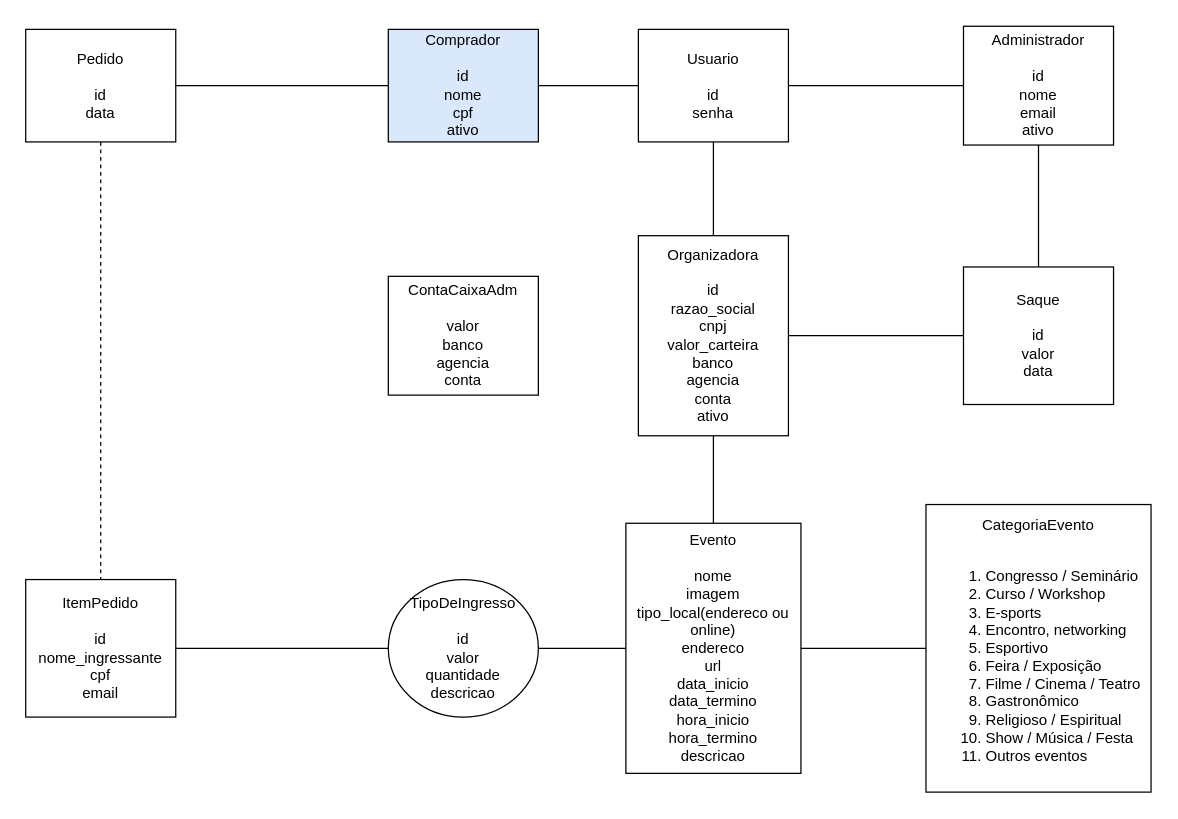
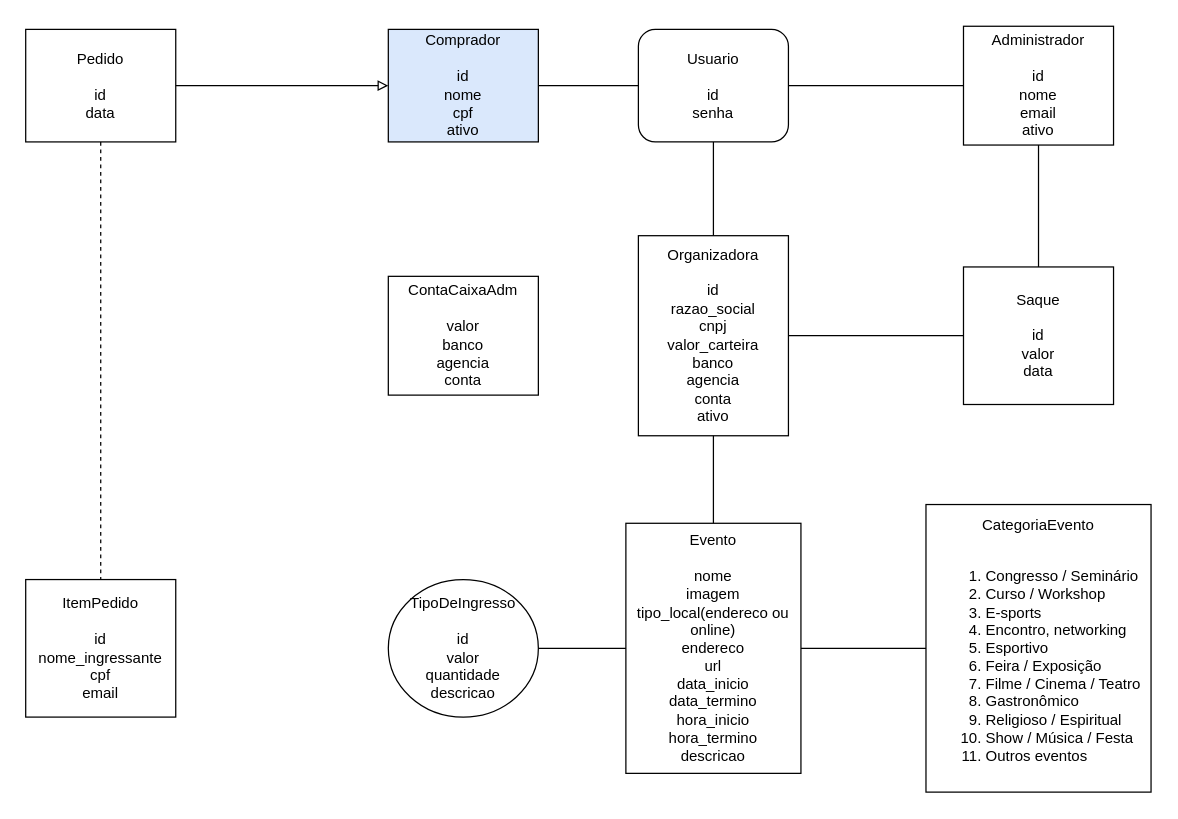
edge "Pedido id data" -- "Comprador id nome cpf ativo": arrowhead none -> block
node "Usuario id senha": shape rectangle -> rounded rectangle
edge "ItemPedido id nome_ingressante cpf email" -- "TipoDeIngresso id valor quantidade descricao": removed
